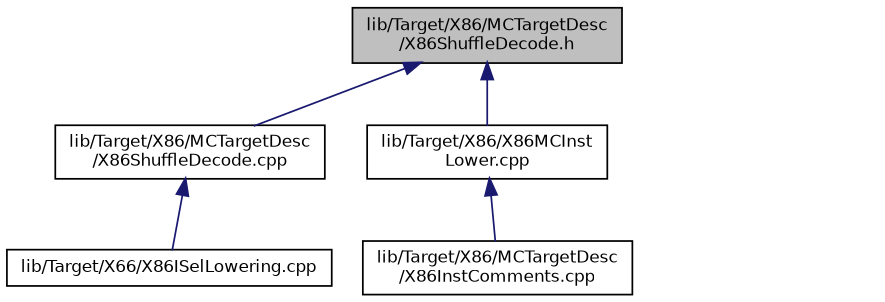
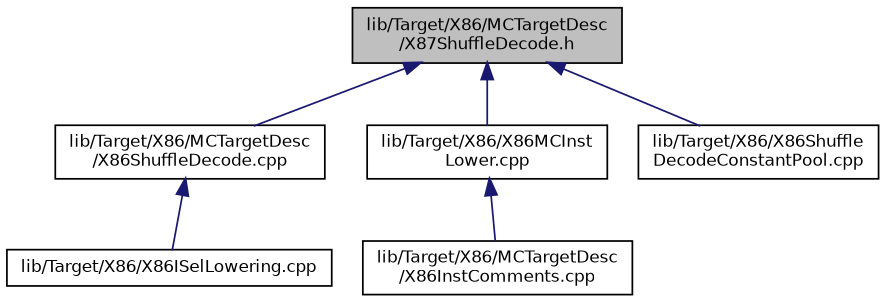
node "lib/Target/X86/MCTargetDesc /X86ShuffleDecode.h": label "lib/Target/X86/MCTargetDesc /X86ShuffleDecode.h" -> "lib/Target/X86/MCTargetDesc /X87ShuffleDecode.h"
node "lib/Target/X86/X86Shuffle DecodeConstantPool.cpp": added
node "lib/Target/X66/X86ISelLowering.cpp": label "lib/Target/X66/X86ISelLowering.cpp" -> "lib/Target/X86/X86ISelLowering.cpp"
